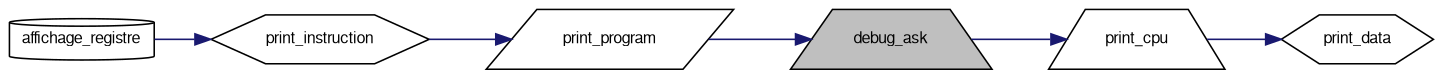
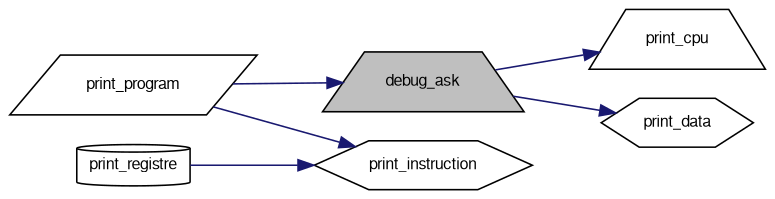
node "affichage_registre": label "affichage_registre" -> "print_registre"
edge "print_instruction" -> "print_program": reversed
edge "print_cpu" -> "print_data": now "debug_ask" -> "print_data"
